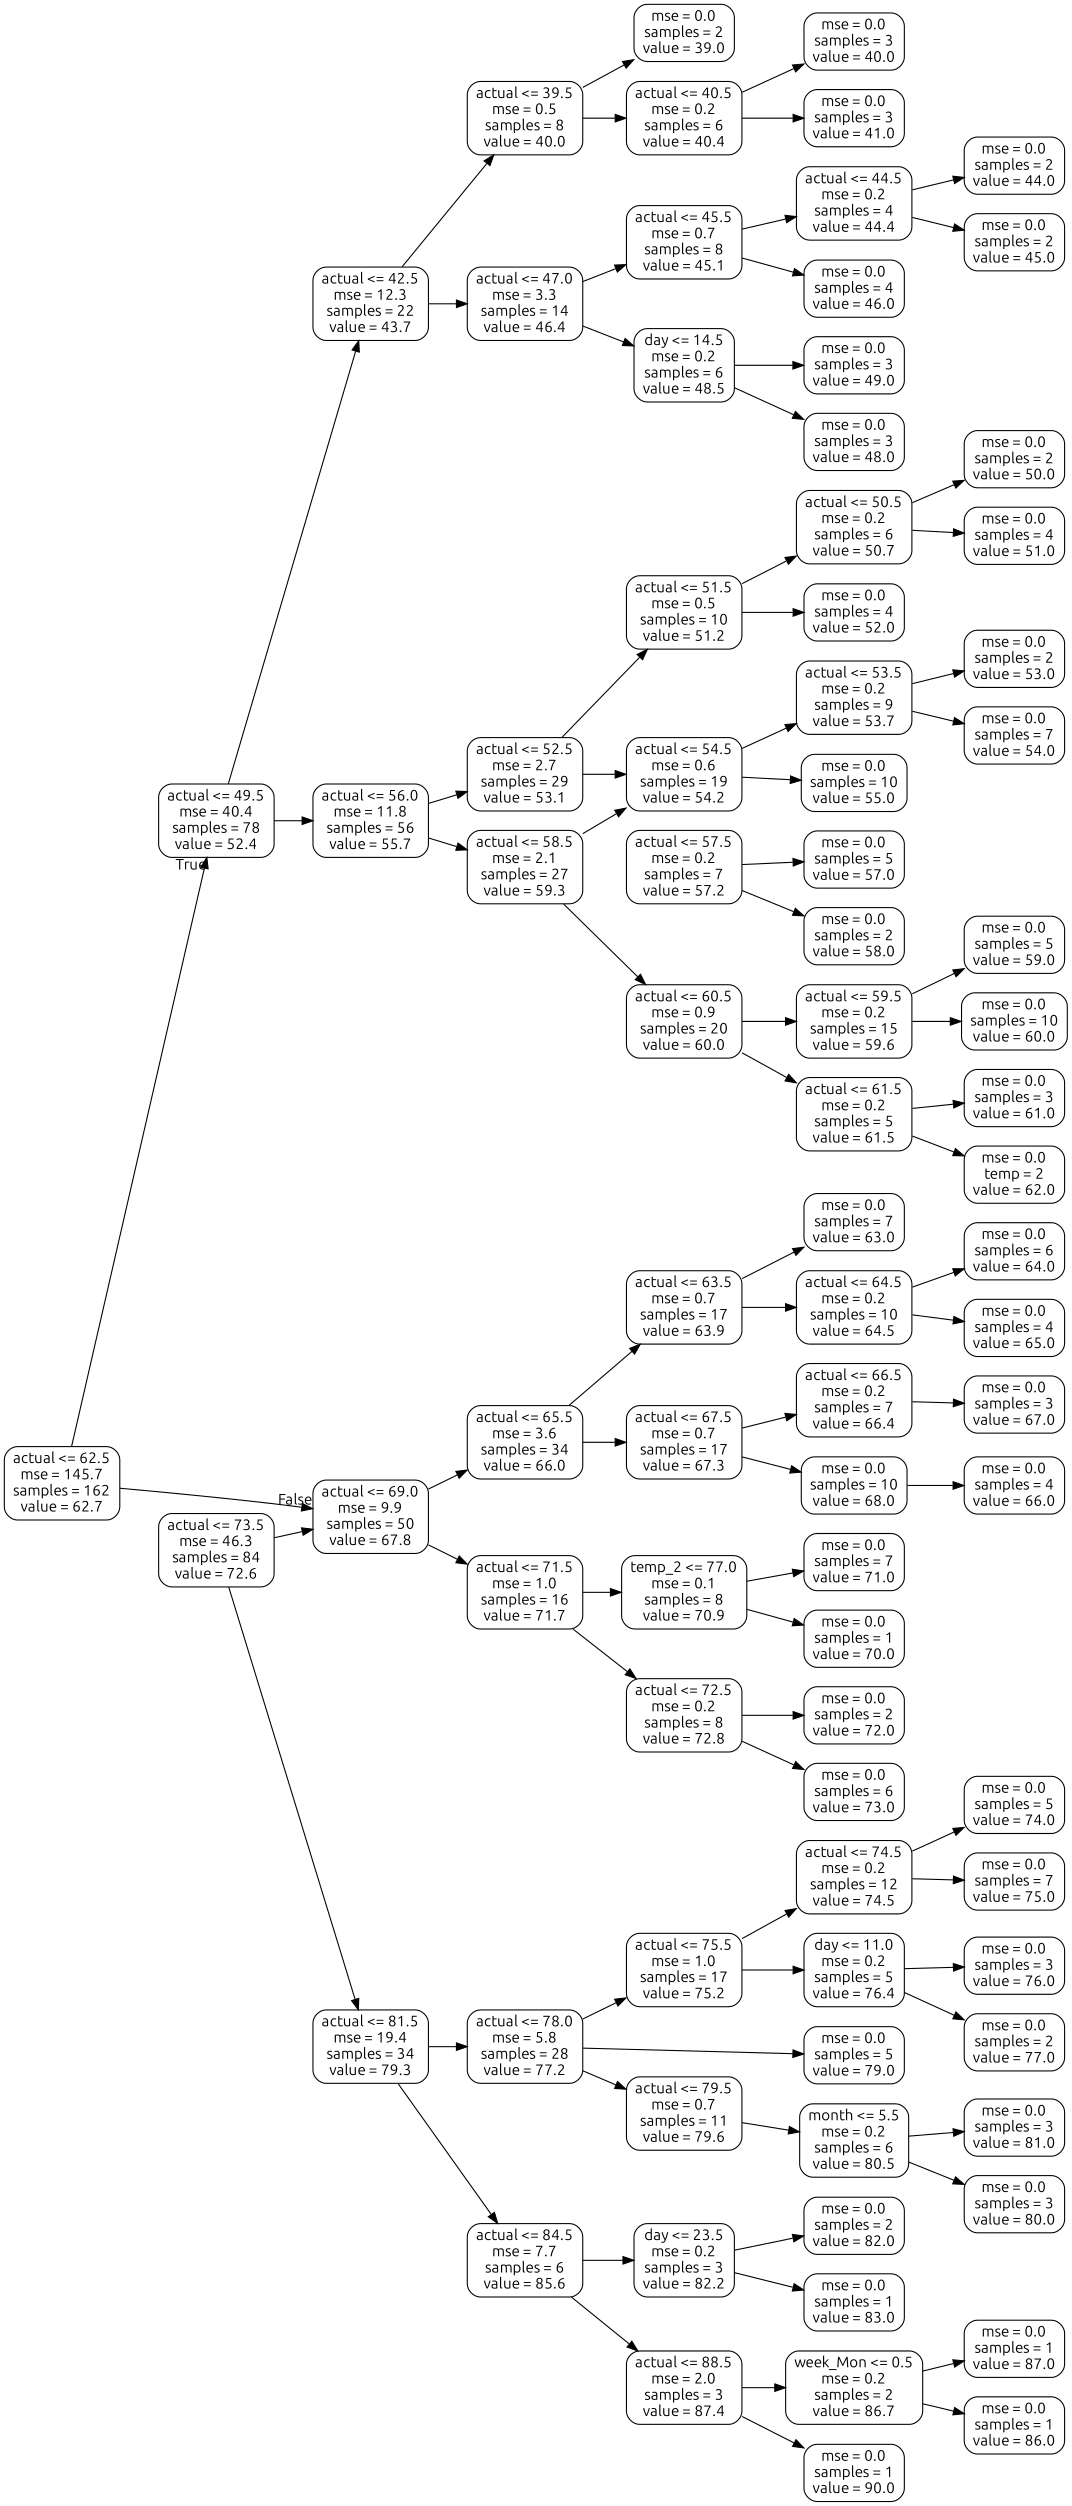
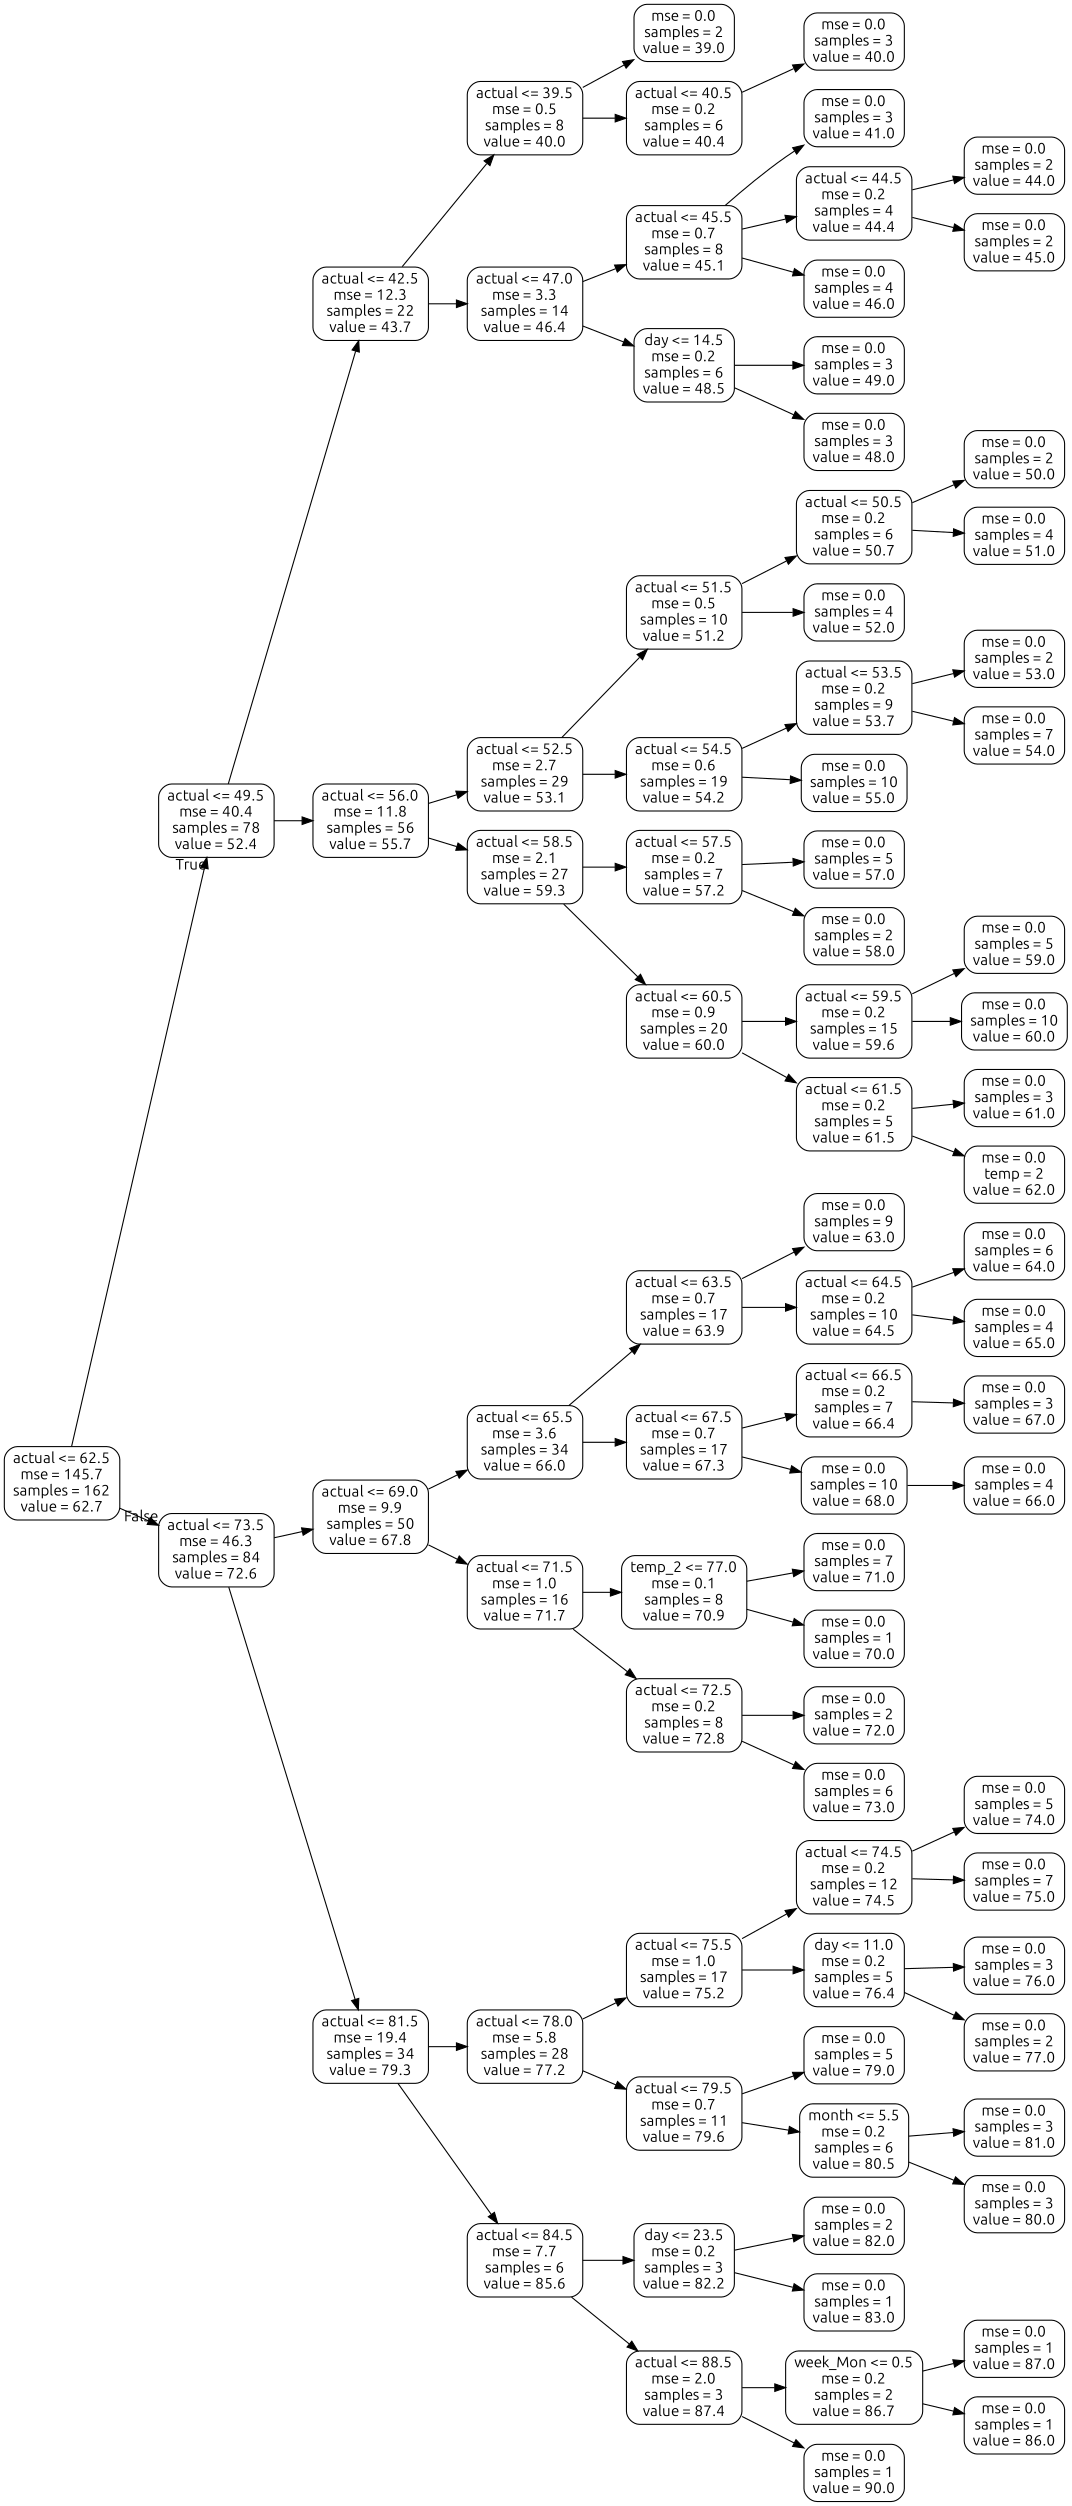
edge "actual <= 40.5 mse = 0.2 samples = 6 value = 40.4" -> "mse = 0.0 samples = 3 value = 41.0": now "actual <= 45.5 mse = 0.7 samples = 8 value = 45.1" -> "mse = 0.0 samples = 3 value = 41.0"
edge "actual <= 58.5 mse = 2.1 samples = 27 value = 59.3" -> "actual <= 54.5 mse = 0.6 samples = 19 value = 54.2": now "actual <= 58.5 mse = 2.1 samples = 27 value = 59.3" -> "actual <= 57.5 mse = 0.2 samples = 7 value = 57.2"
node "mse = 0.0 samples = 7 value = 63.0": label "mse = 0.0 samples = 7 value = 63.0" -> "mse = 0.0 samples = 9 value = 63.0"
edge "actual <= 62.5 mse = 145.7 samples = 162 value = 62.7" -> "actual <= 69.0 mse = 9.9 samples = 50 value = 67.8": now "actual <= 62.5 mse = 145.7 samples = 162 value = 62.7" -> "actual <= 73.5 mse = 46.3 samples = 84 value = 72.6"
edge "actual <= 78.0 mse = 5.8 samples = 28 value = 77.2" -> "mse = 0.0 samples = 5 value = 79.0": now "actual <= 79.5 mse = 0.7 samples = 11 value = 79.6" -> "mse = 0.0 samples = 5 value = 79.0"
